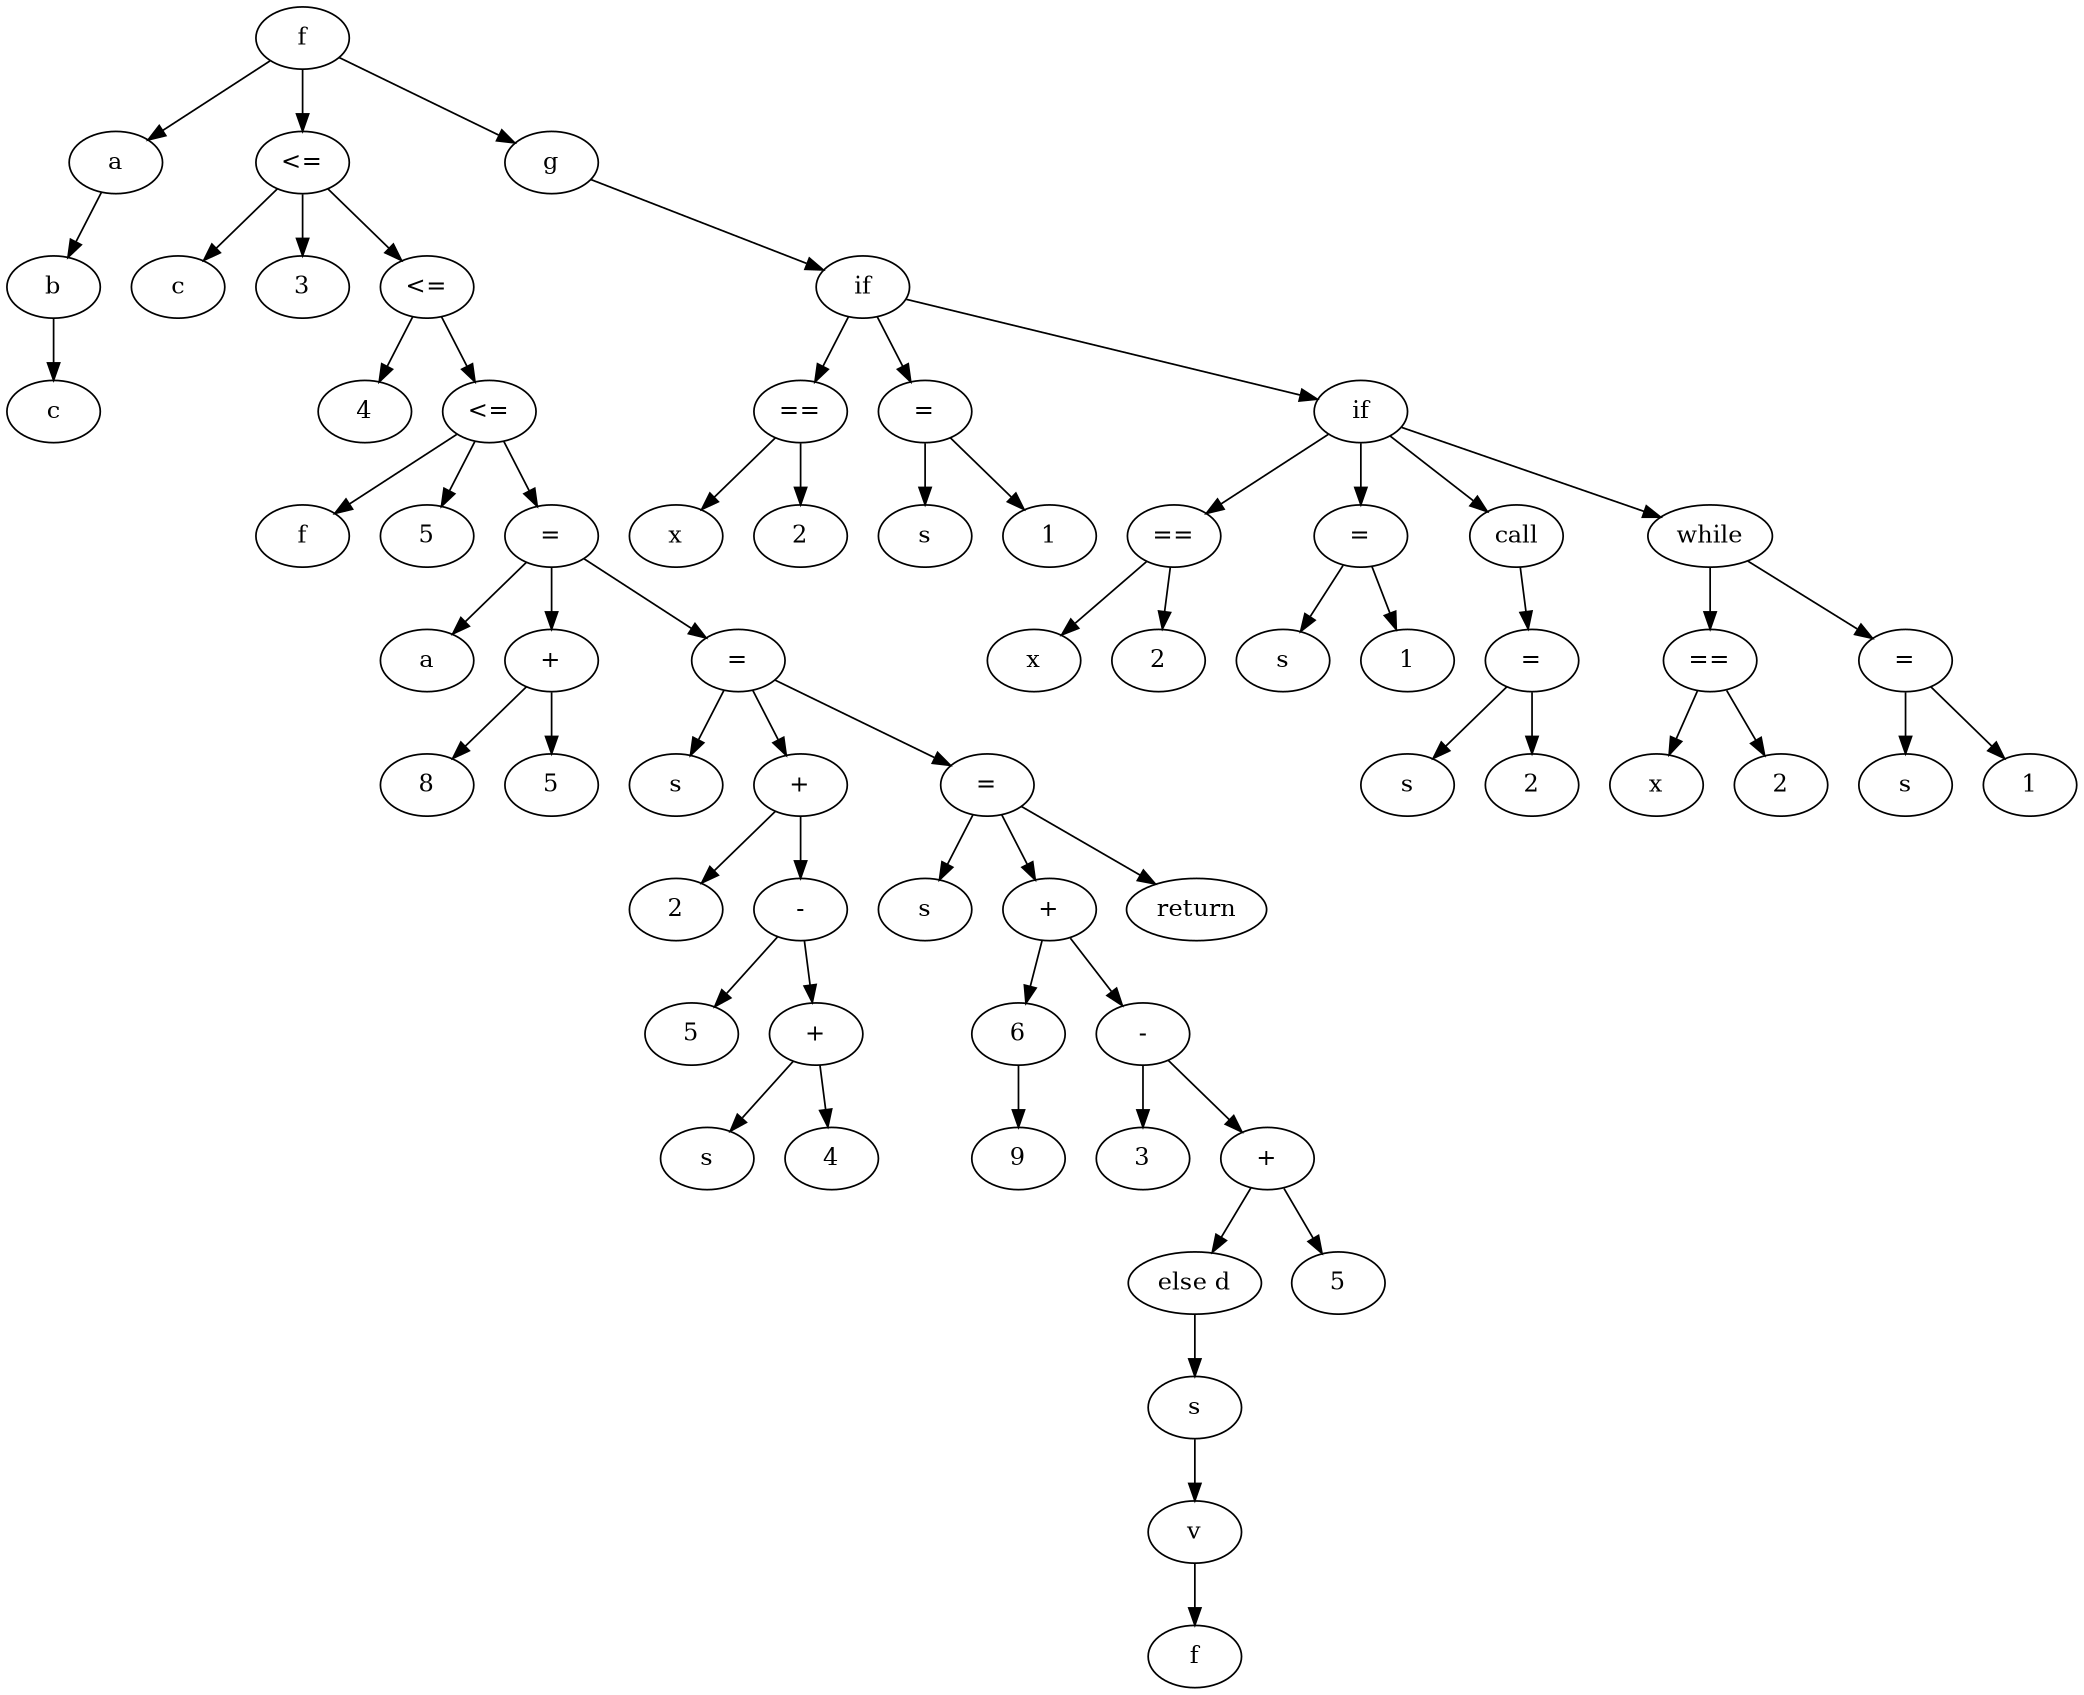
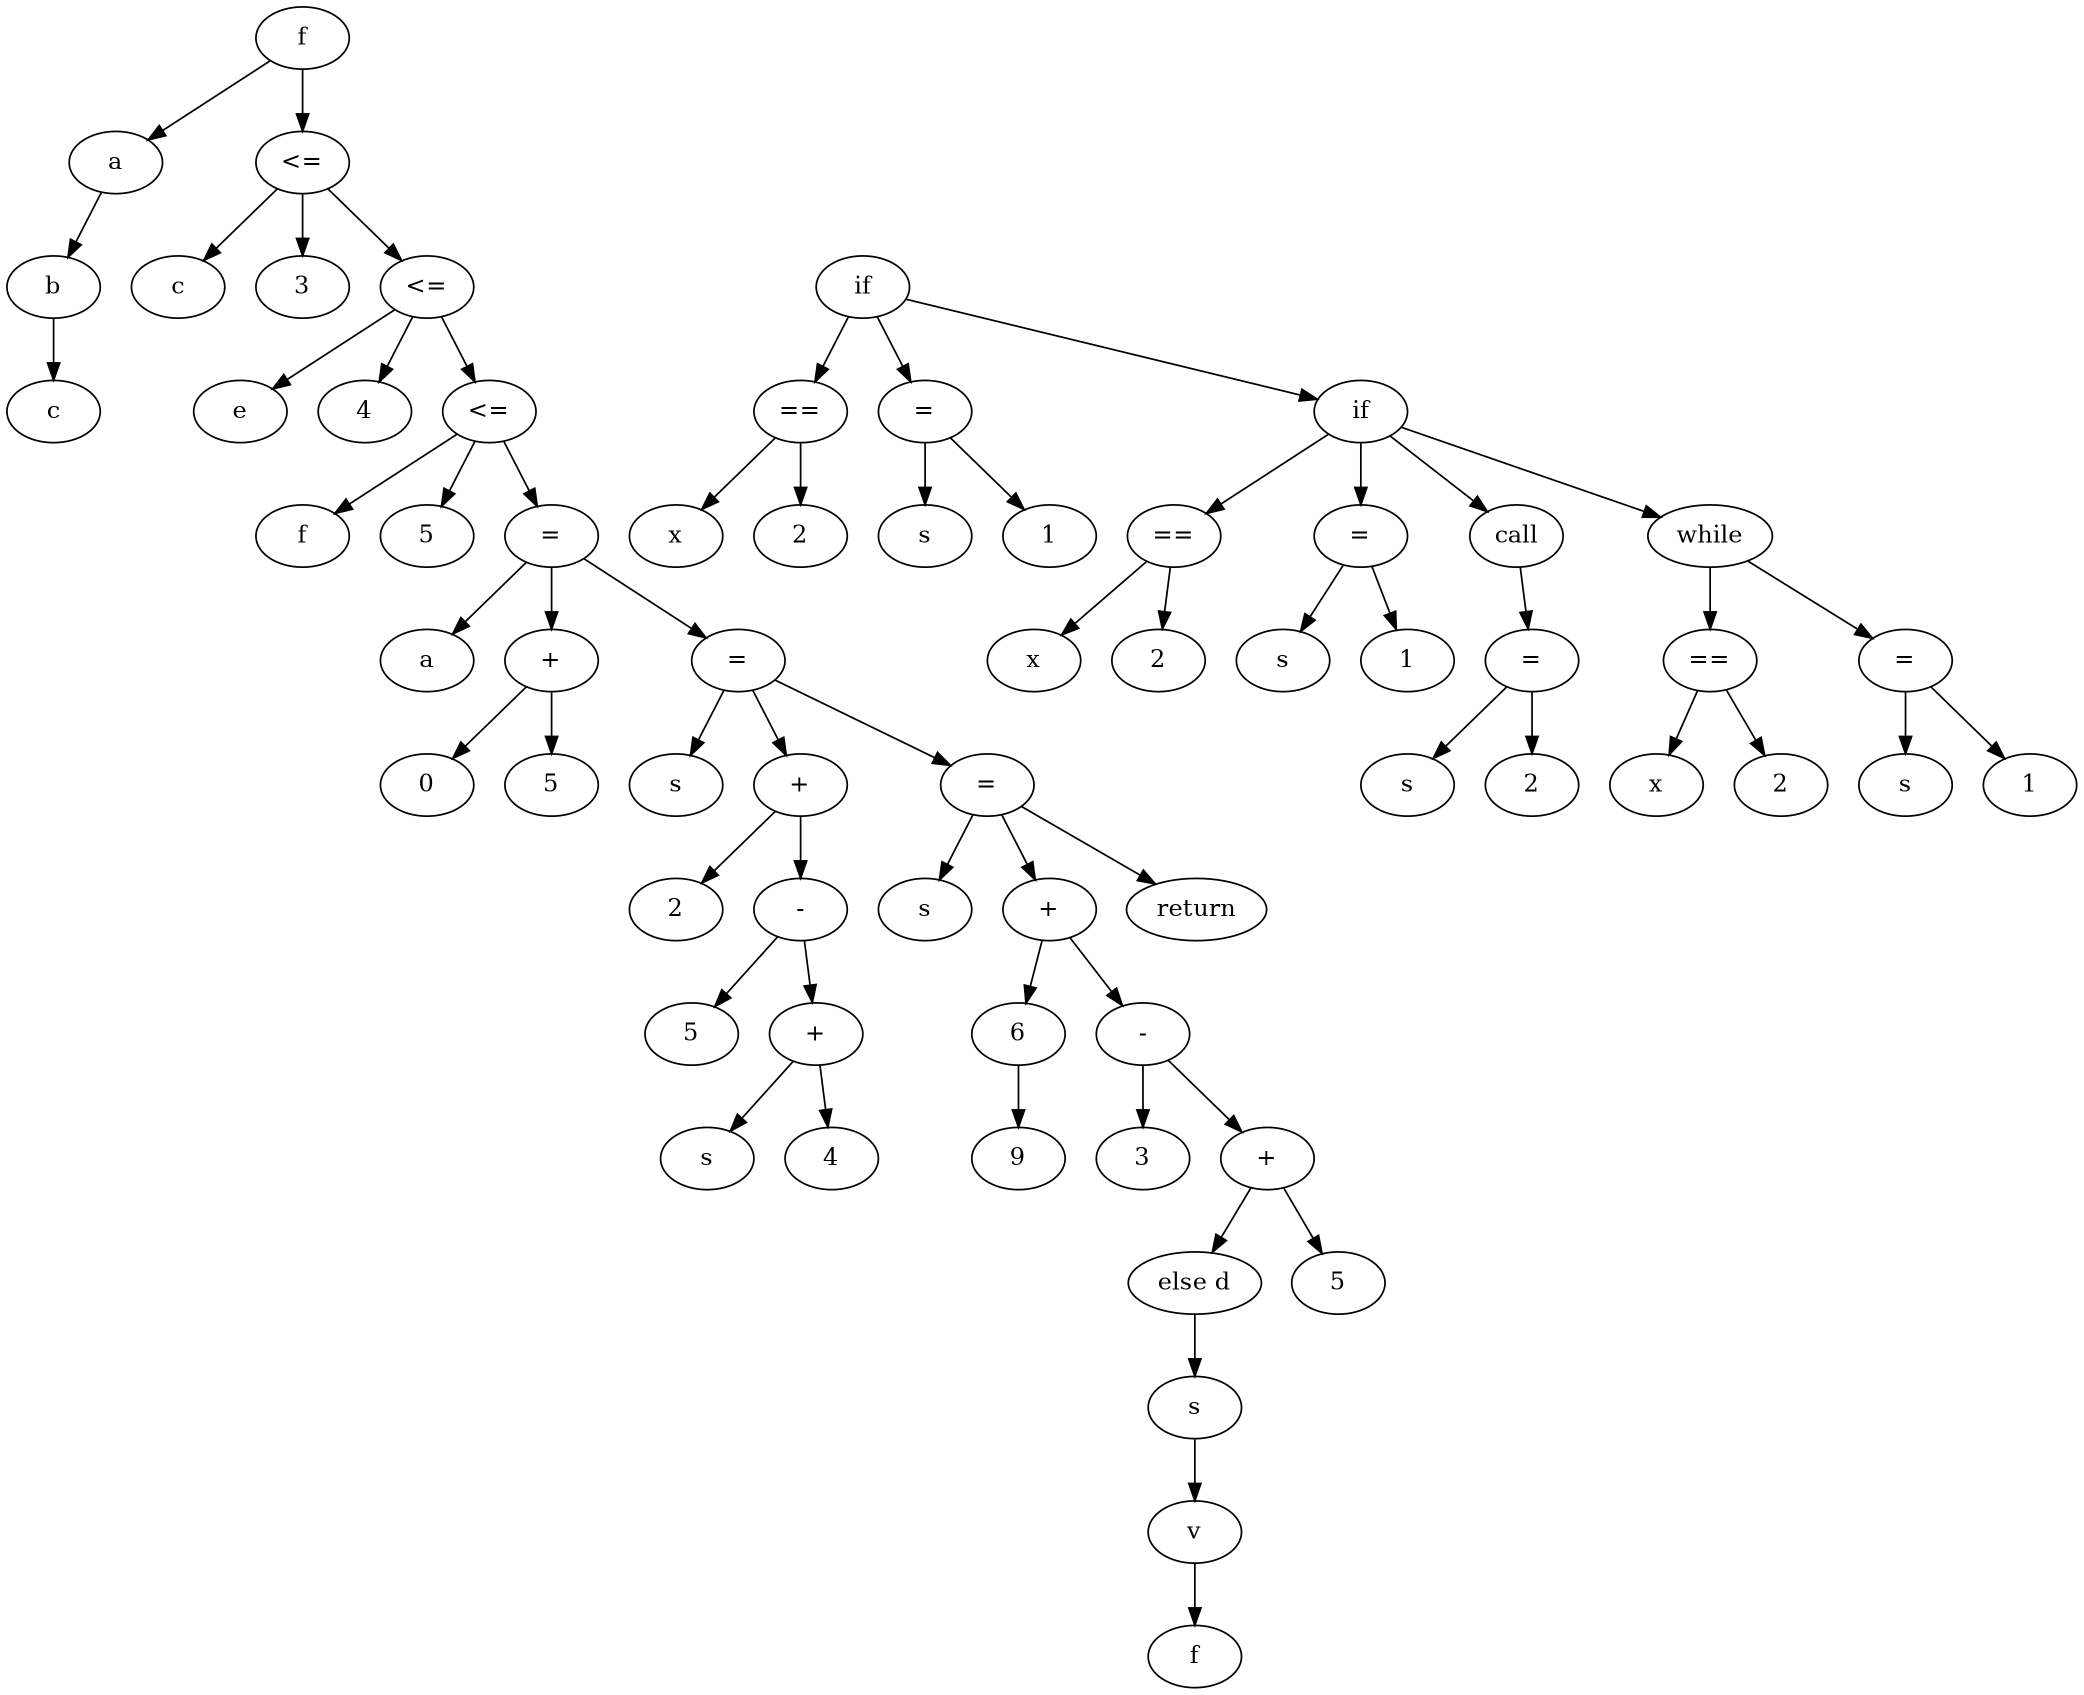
node "g": removed
node "e": added
node "8": label "8" -> "0"
